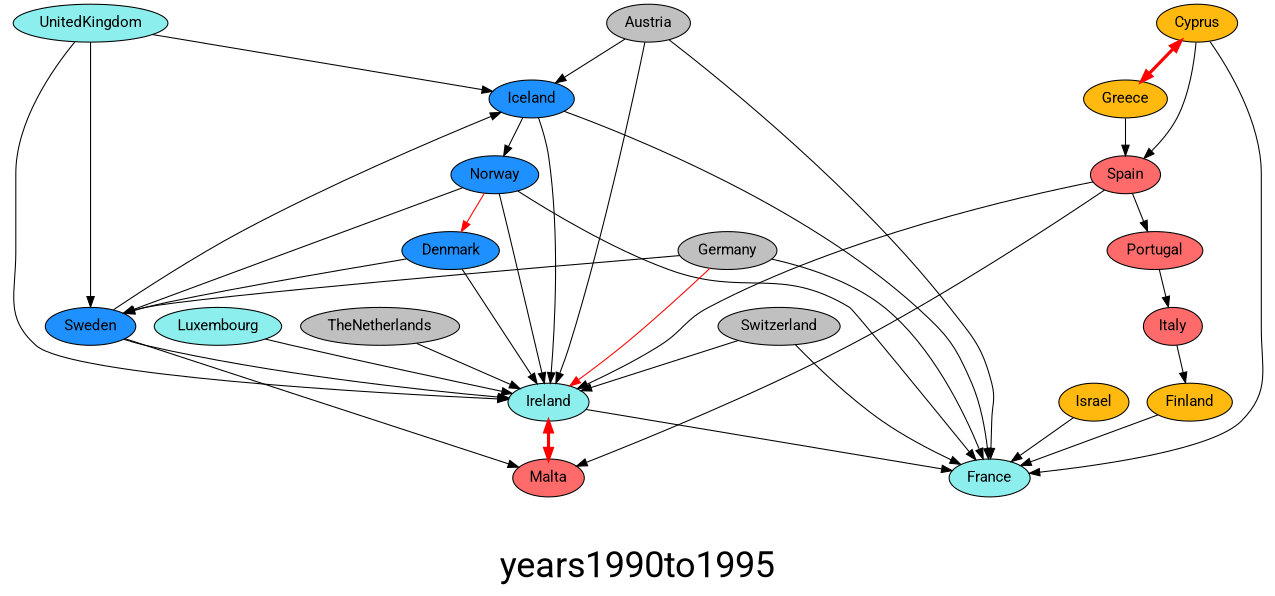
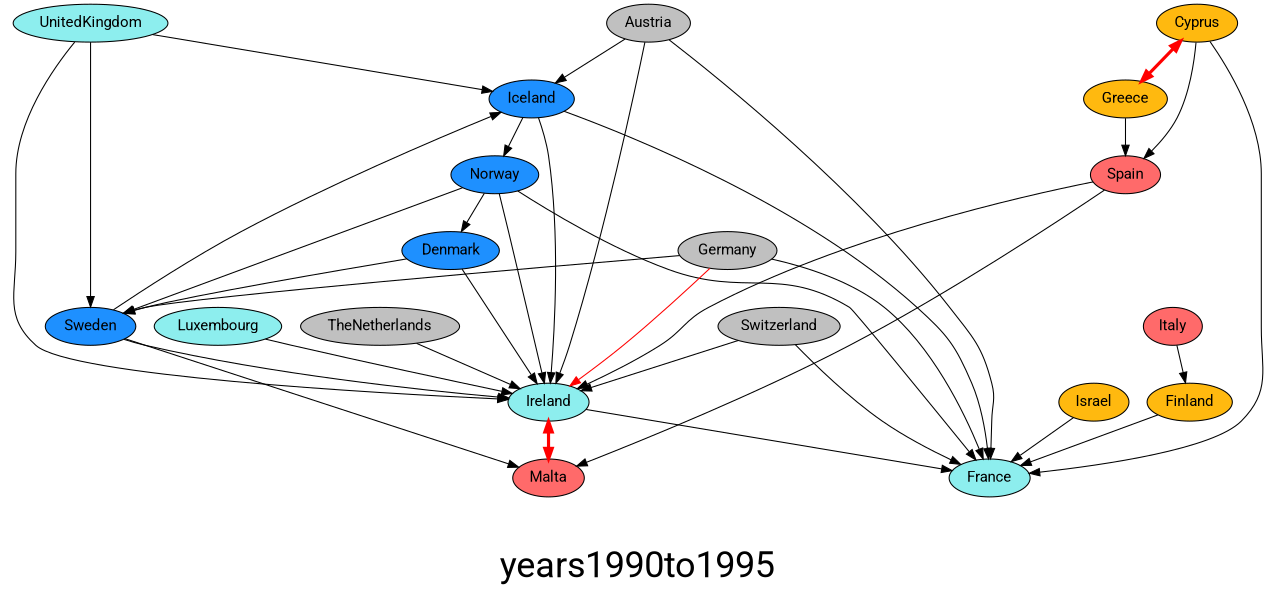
edge "Norway" -> "Denmark": color red -> black
node "Portugal": removed
